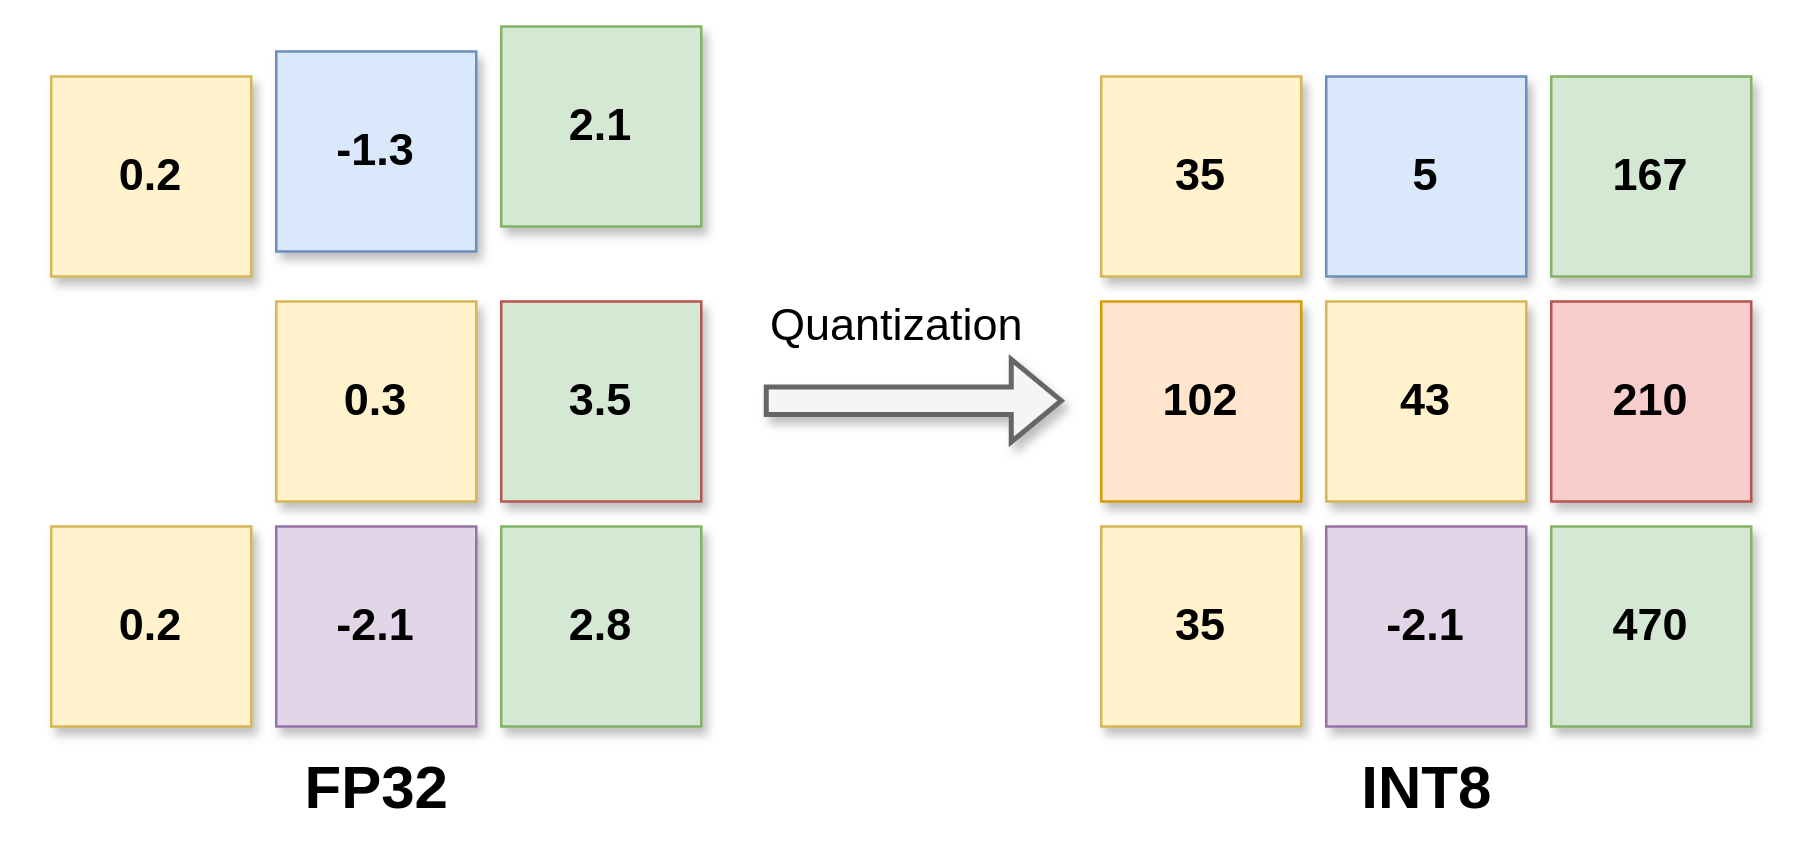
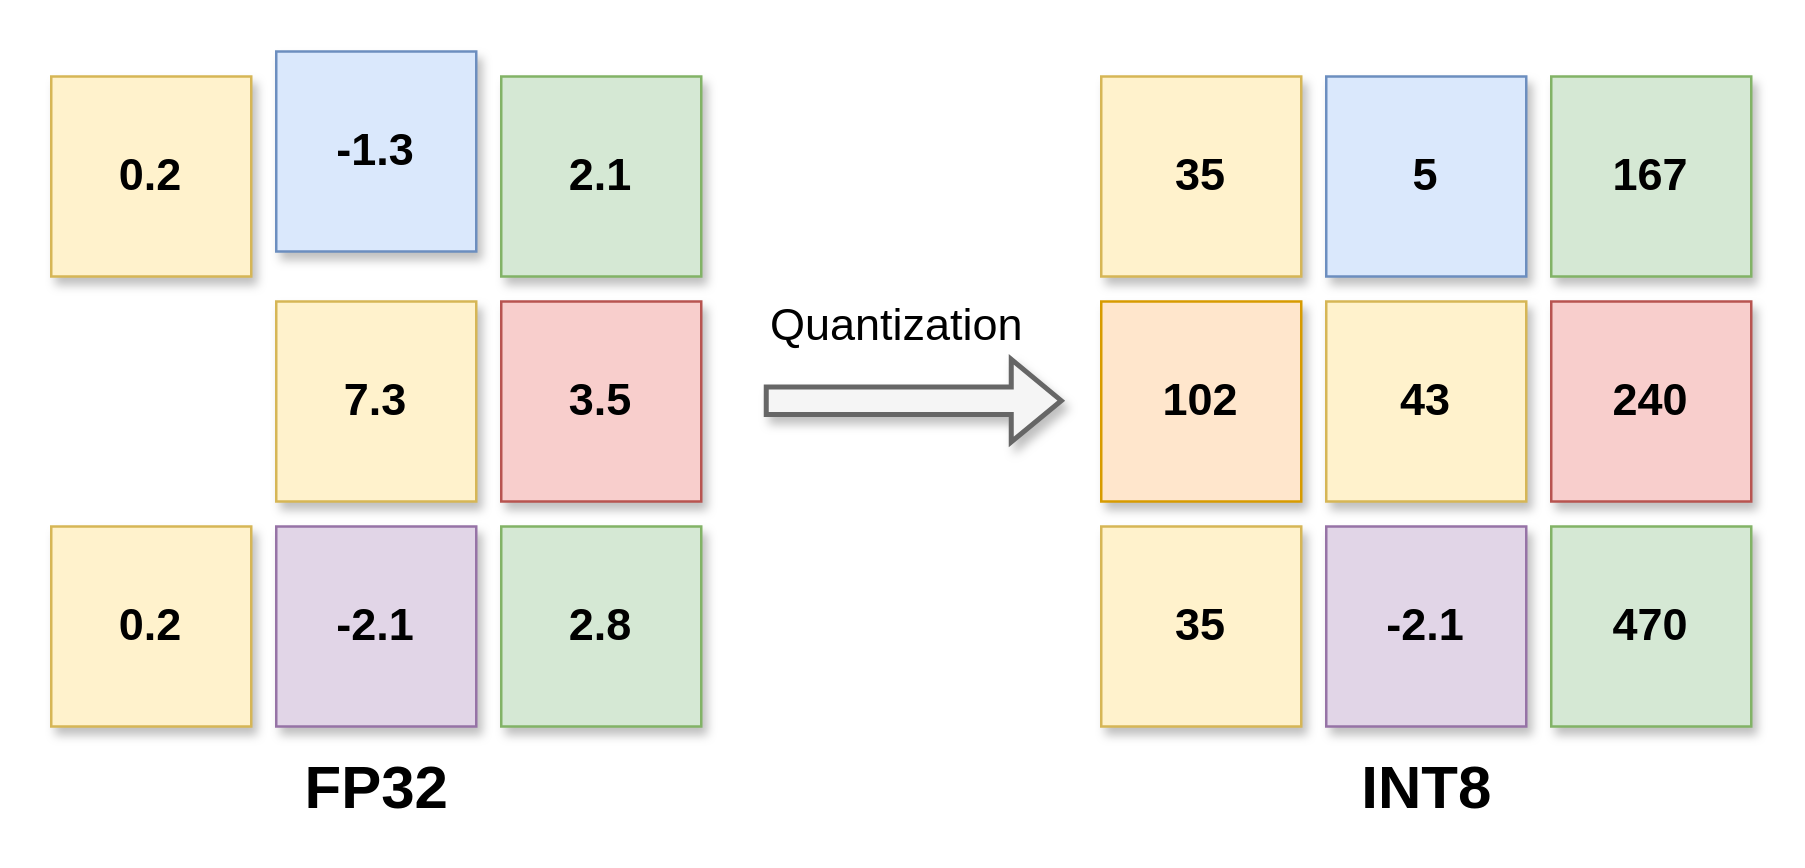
node "2.1": moved (601, 126) -> (601, 176)
node "0.3": label "0.3" -> "7.3"
node "3.5": fillcolor #d5e8d4 -> #f8cecc
node "210": label "210" -> "240"
